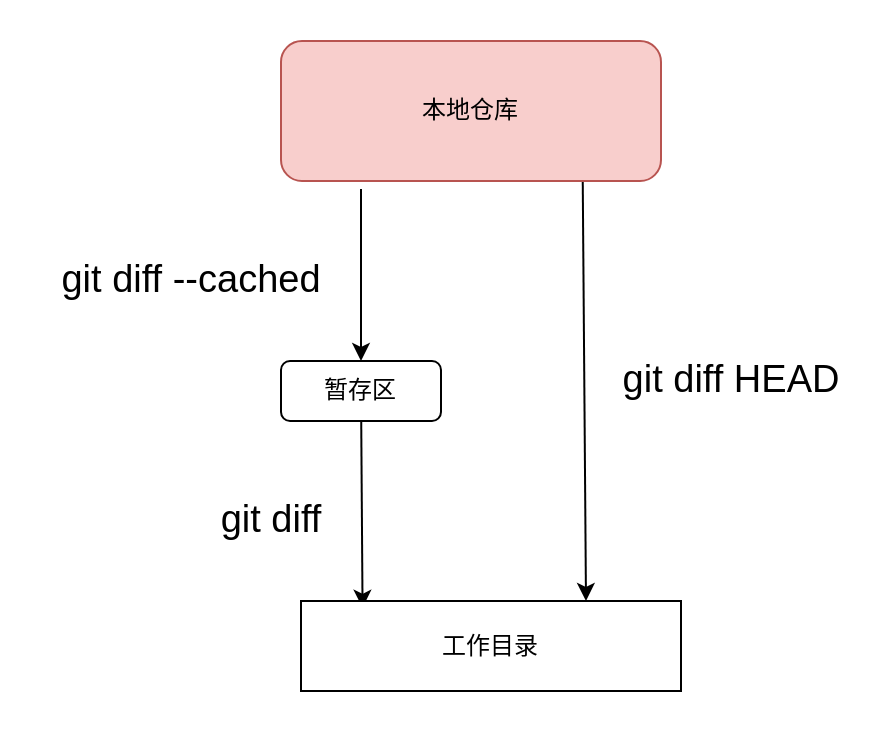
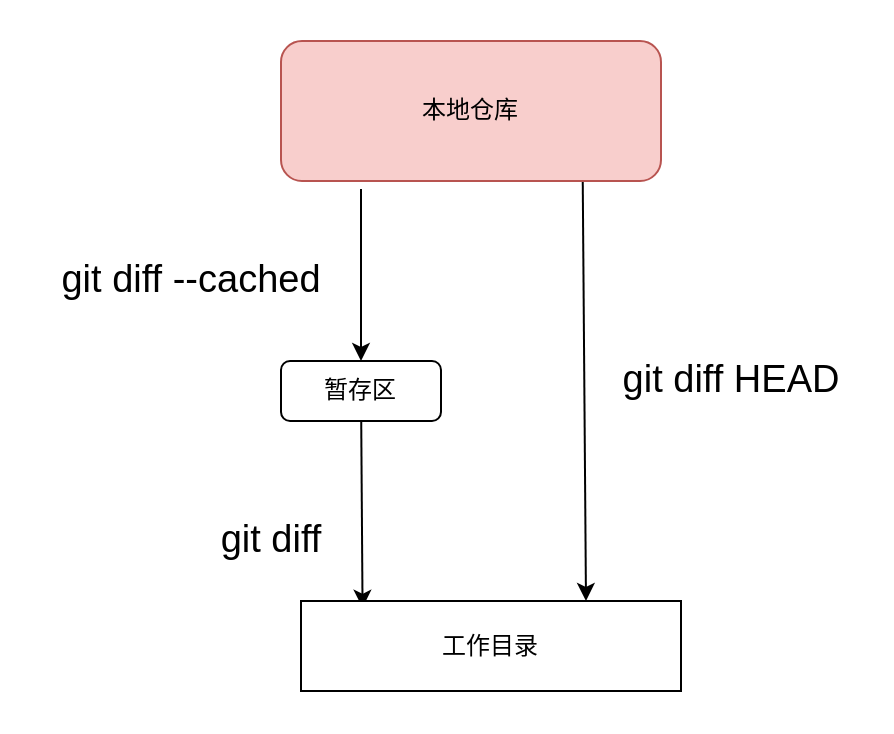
node "git diff": moved (271, 521) -> (271, 541)
